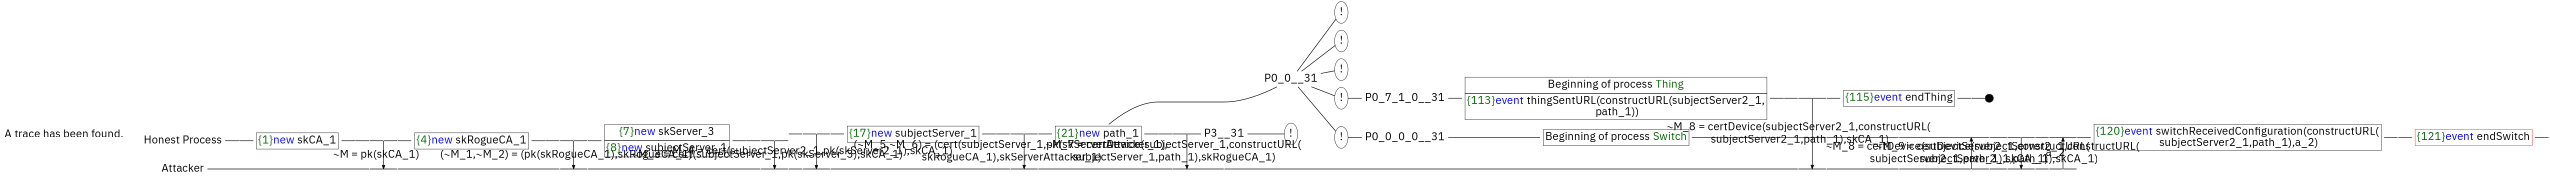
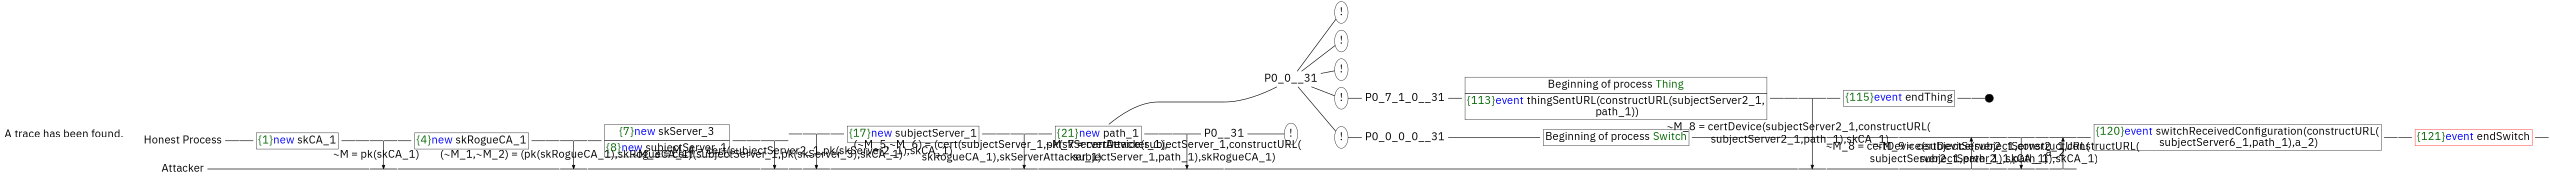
node "P3__31": label "P3__31" -> "P0__31"
node "{120}": text "subjectServer2_1,path_1),a_2)" -> "subjectServer6_1,path_1),a_2)"
